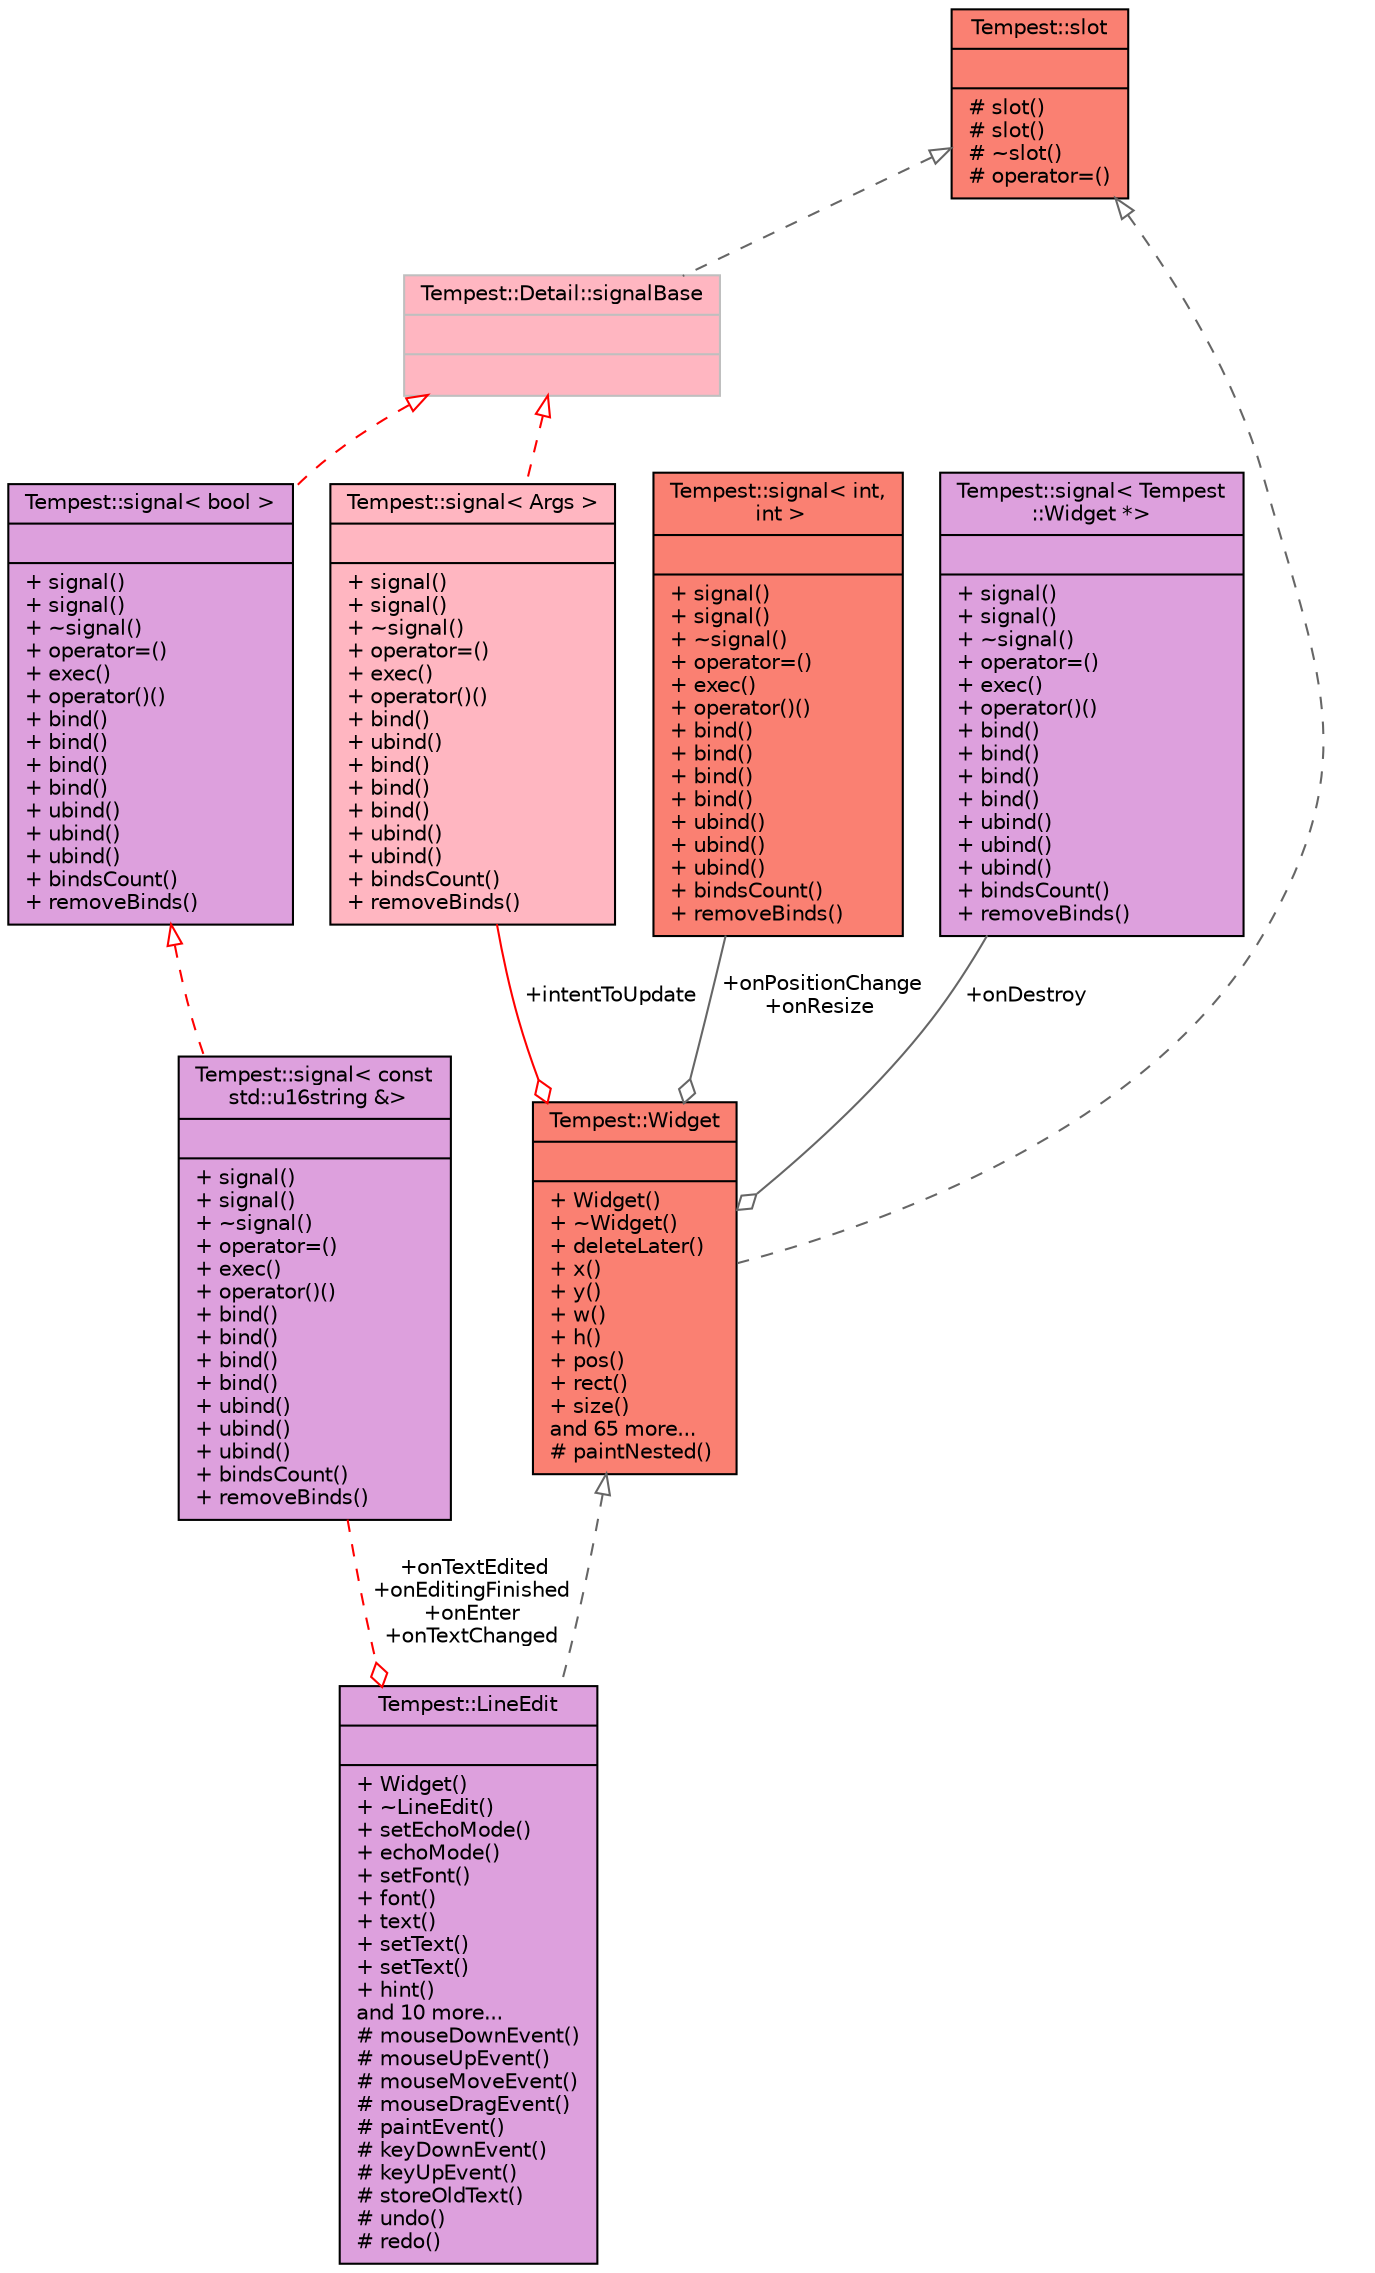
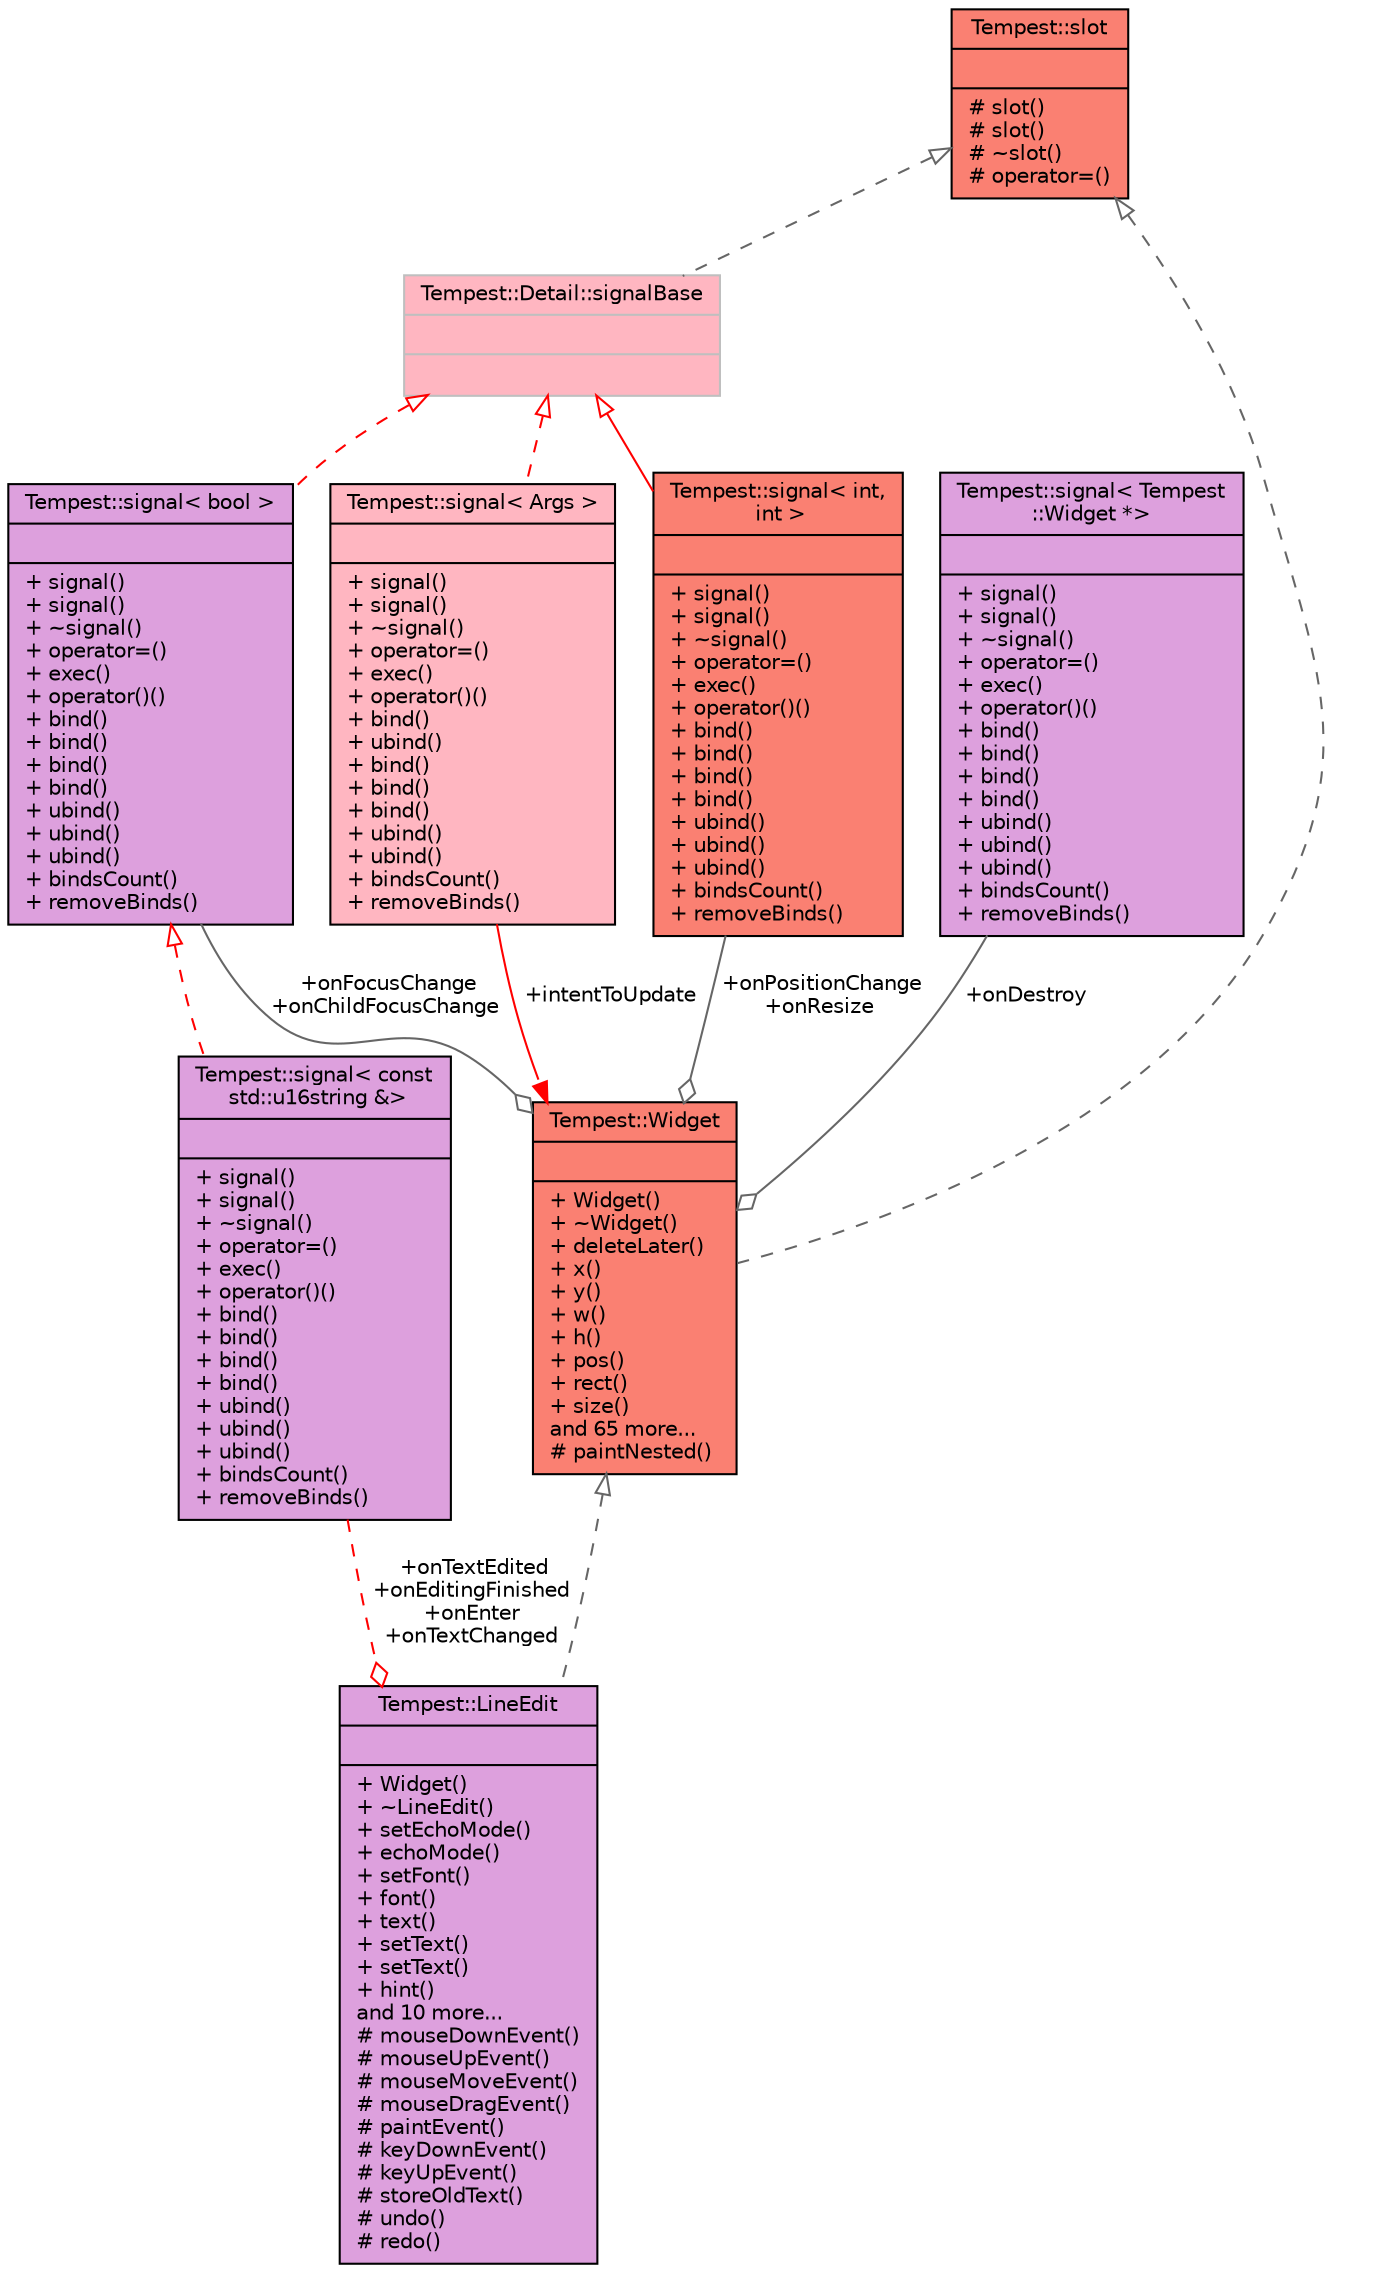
edge "Tempest::signal< int," -> "Tempest::Detail::signalBase": added
edge "Tempest::signal< Args >" -> "Tempest::Widget": arrowhead odiamond -> normal
edge "Tempest::signal< bool >" -> "Tempest::Widget": added, label "+onFocusChange +onChildFocusChange"
